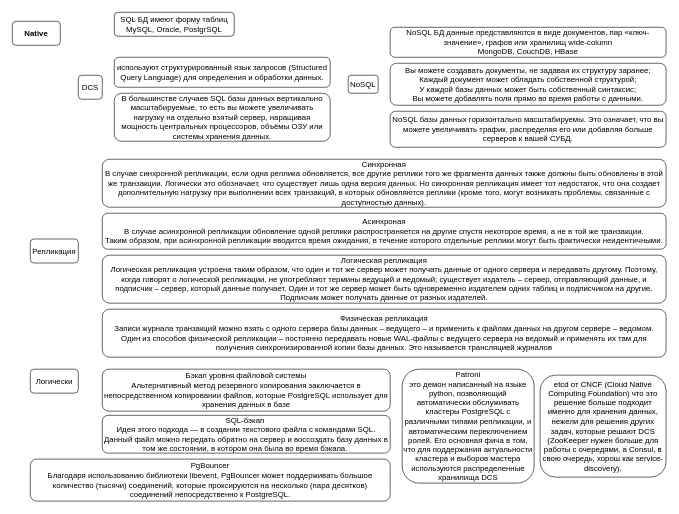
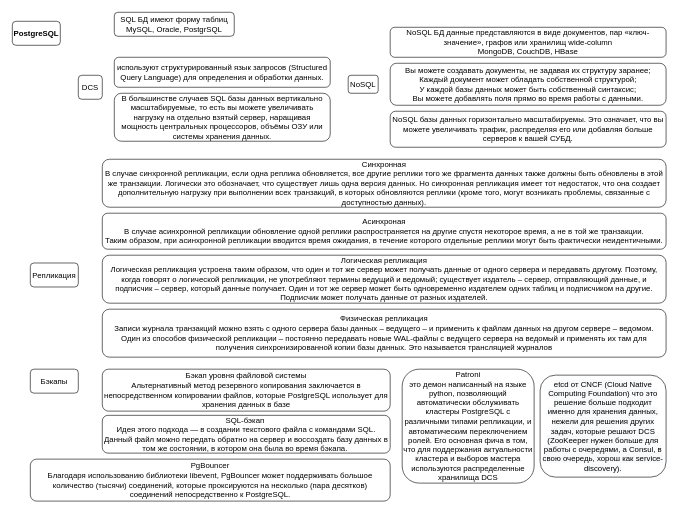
node "Native": label "Native" -> "PostgreSQL"
node "Репликация": moved (54, 251) -> (54, 275)
node "Логически": label "Логически" -> "Бэкапы"
